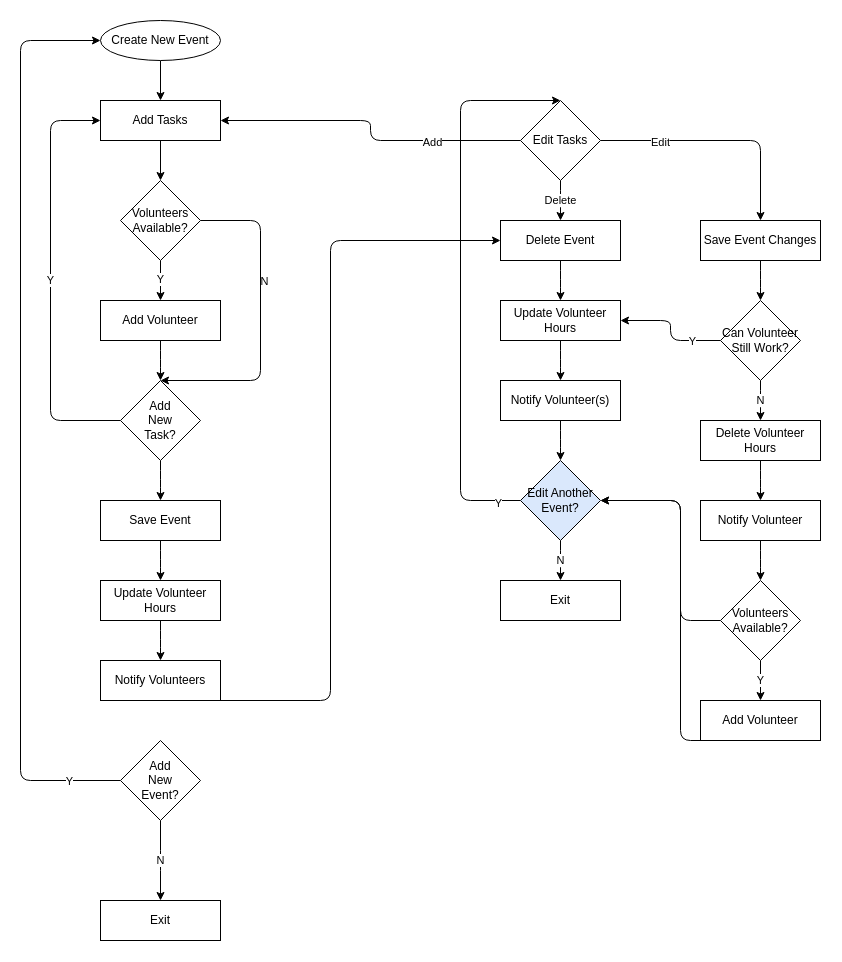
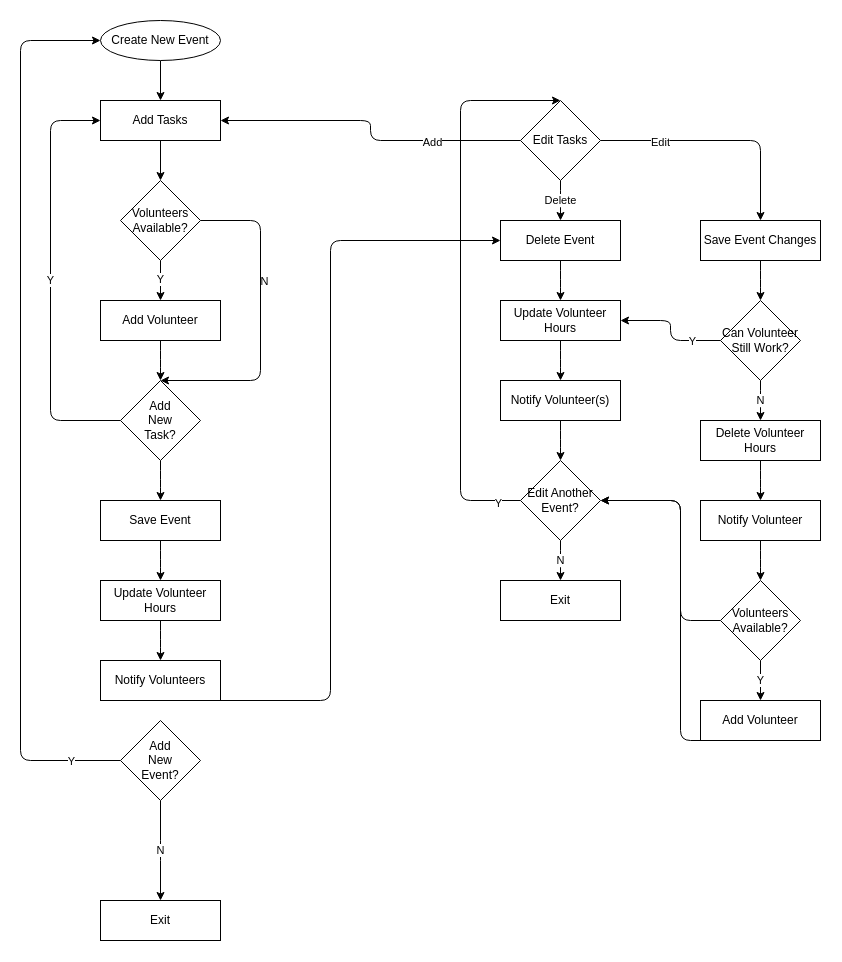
node "Edit Another Event?": fillcolor #dae8fc -> #ffffff
node "Add New Event?": moved (161, 781) -> (161, 761)
